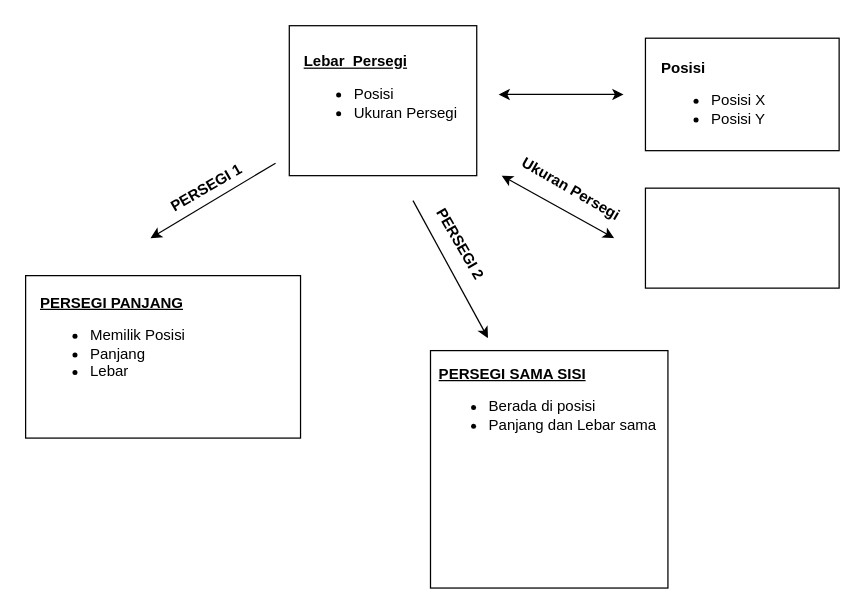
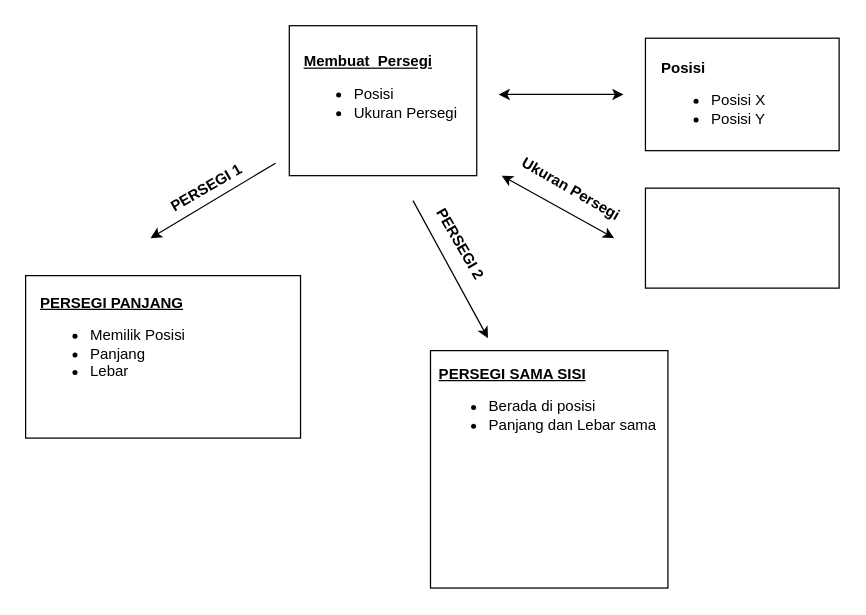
node "Lebar Persegi Posisi Ukuran Persegi": label "Lebar Persegi Posisi Ukuran Persegi" -> "Membuat Persegi Posisi Ukuran Persegi"
